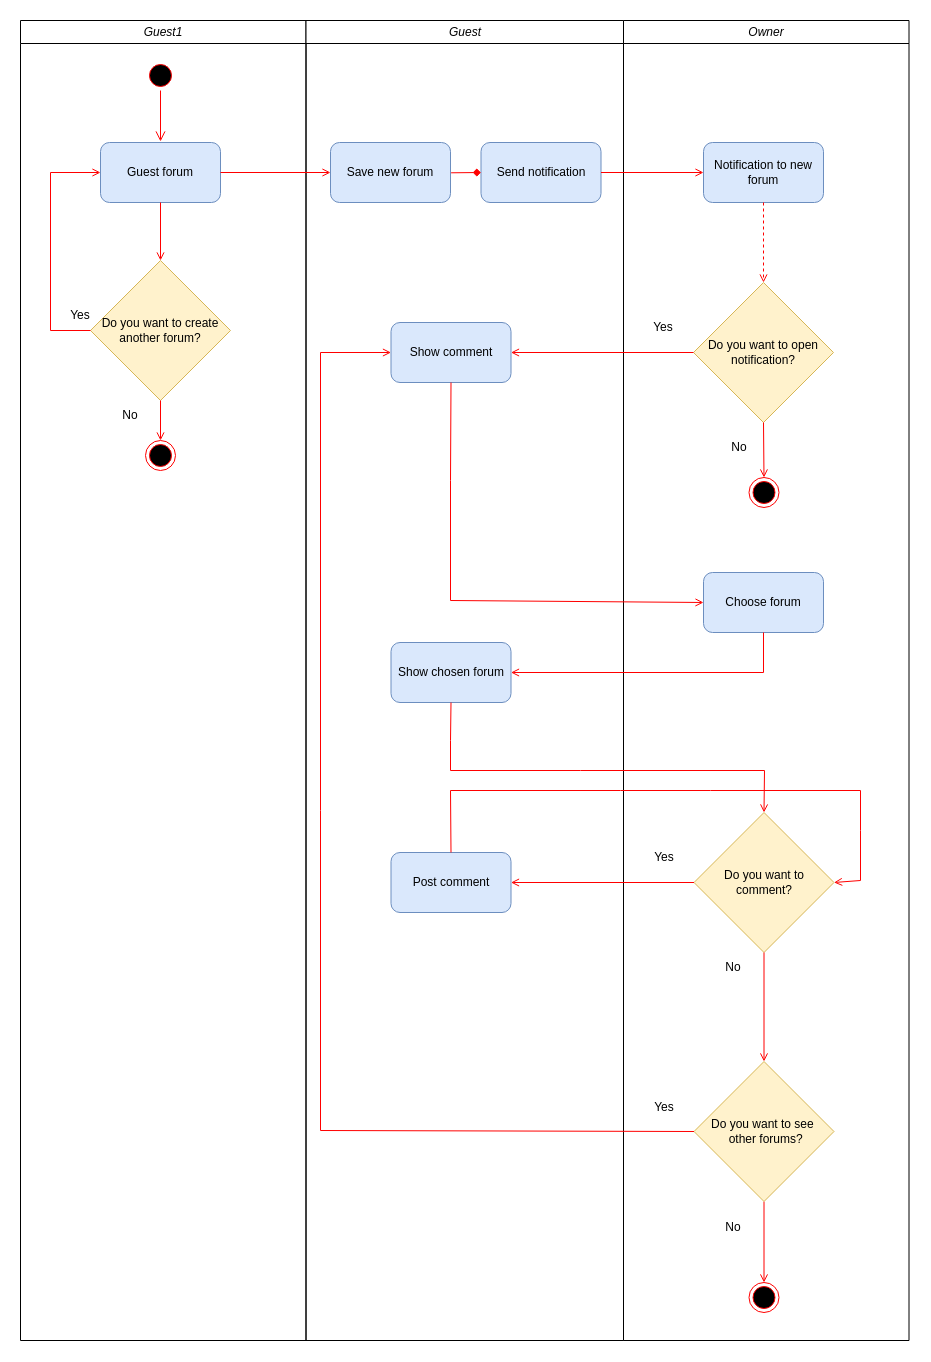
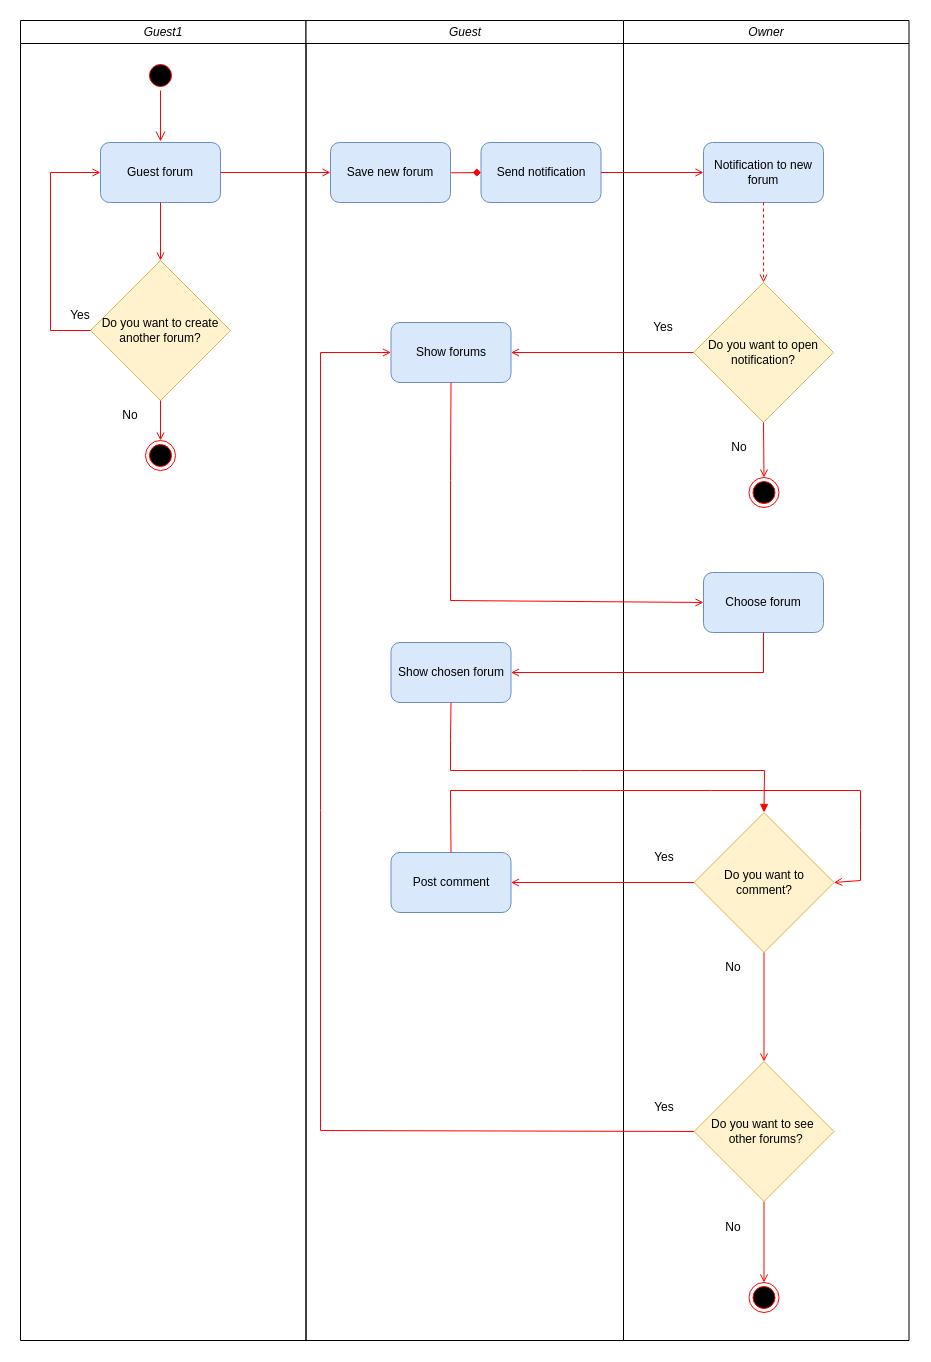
node "Show comment": label "Show comment" -> "Show forums"
edge "Show chosen forum" -> "Do you want to comment?": arrowhead open -> block
